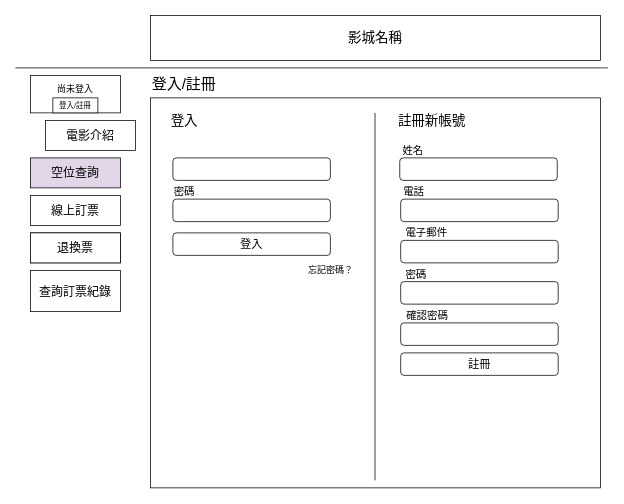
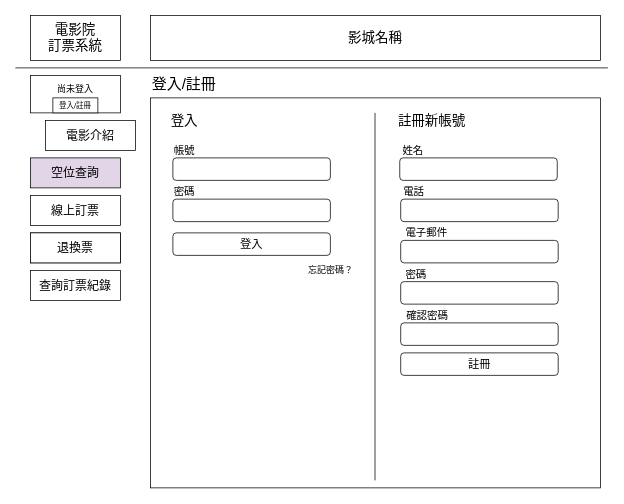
node "電影院 訂票系統": added
node "帳號": added
node "查詢訂票紀錄": size 90x41 -> 90x30
